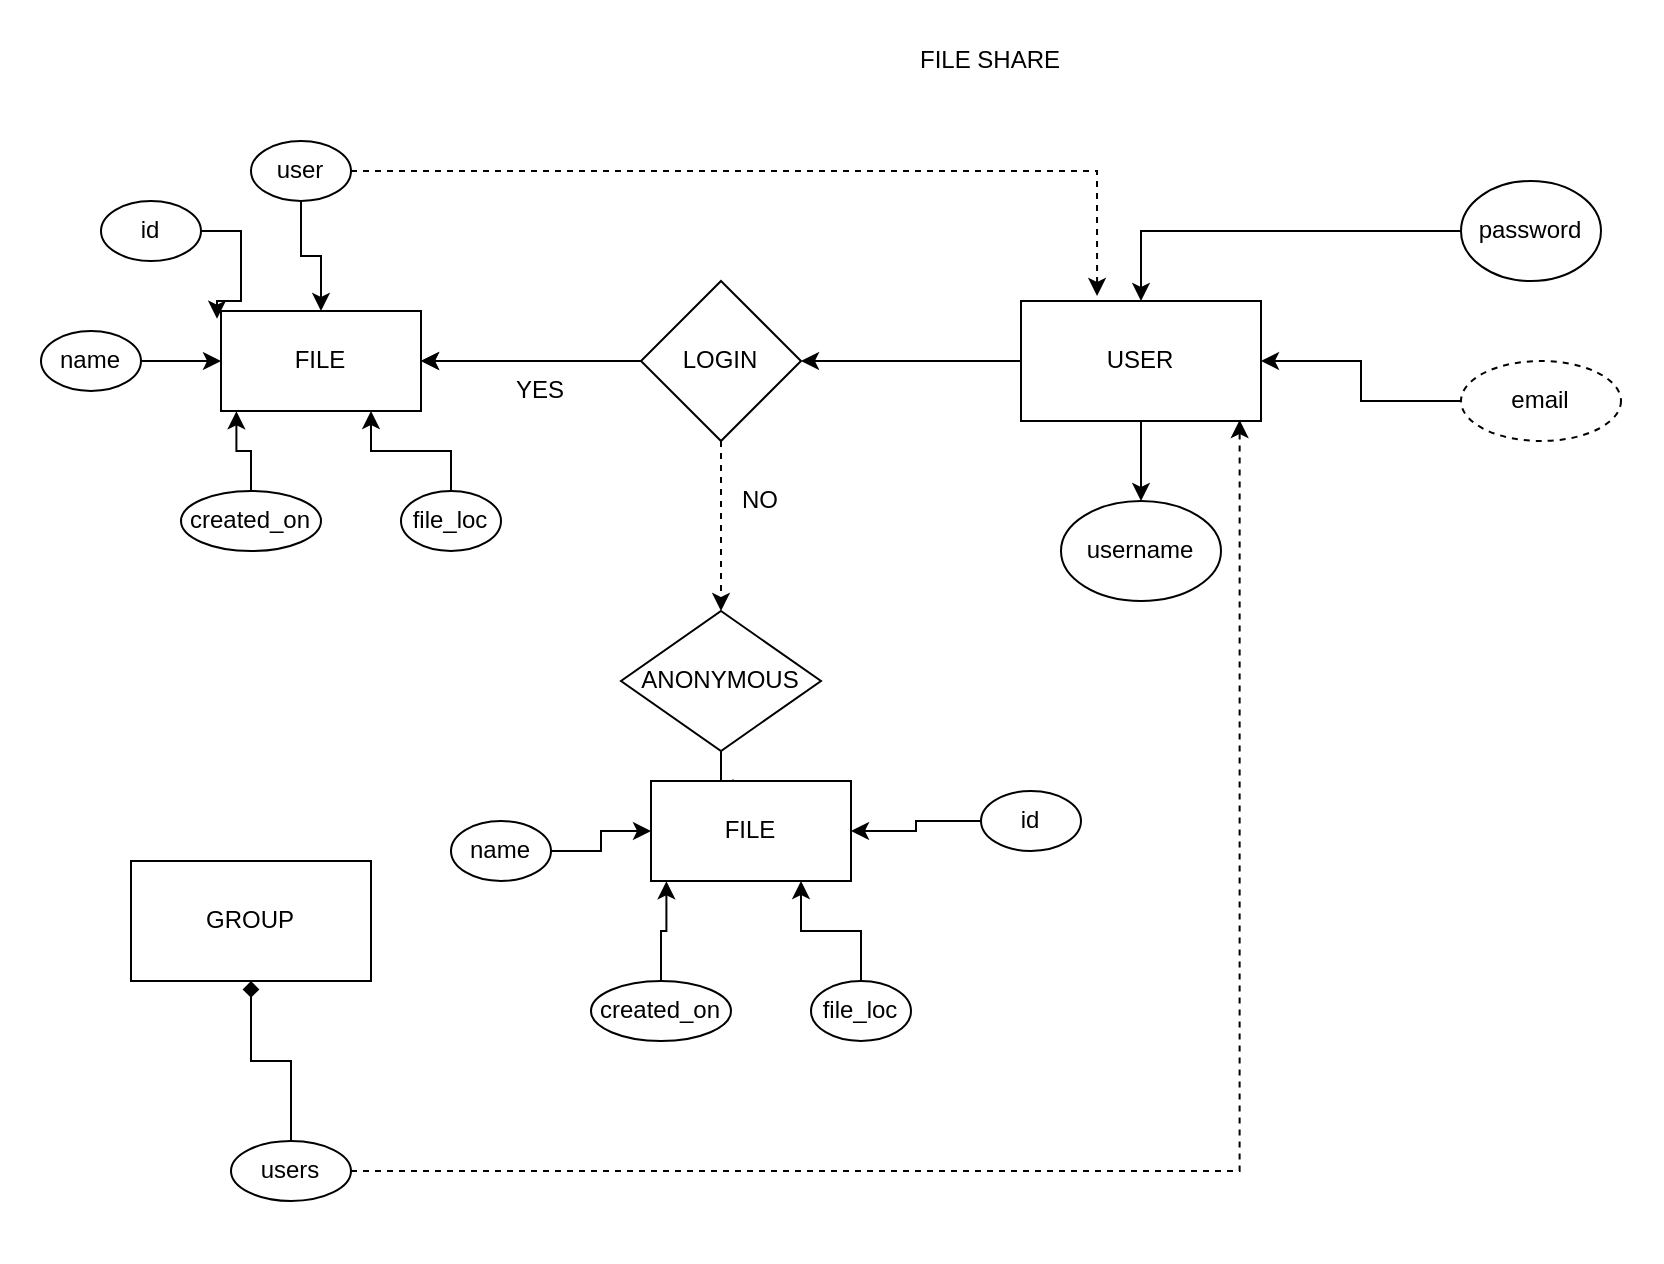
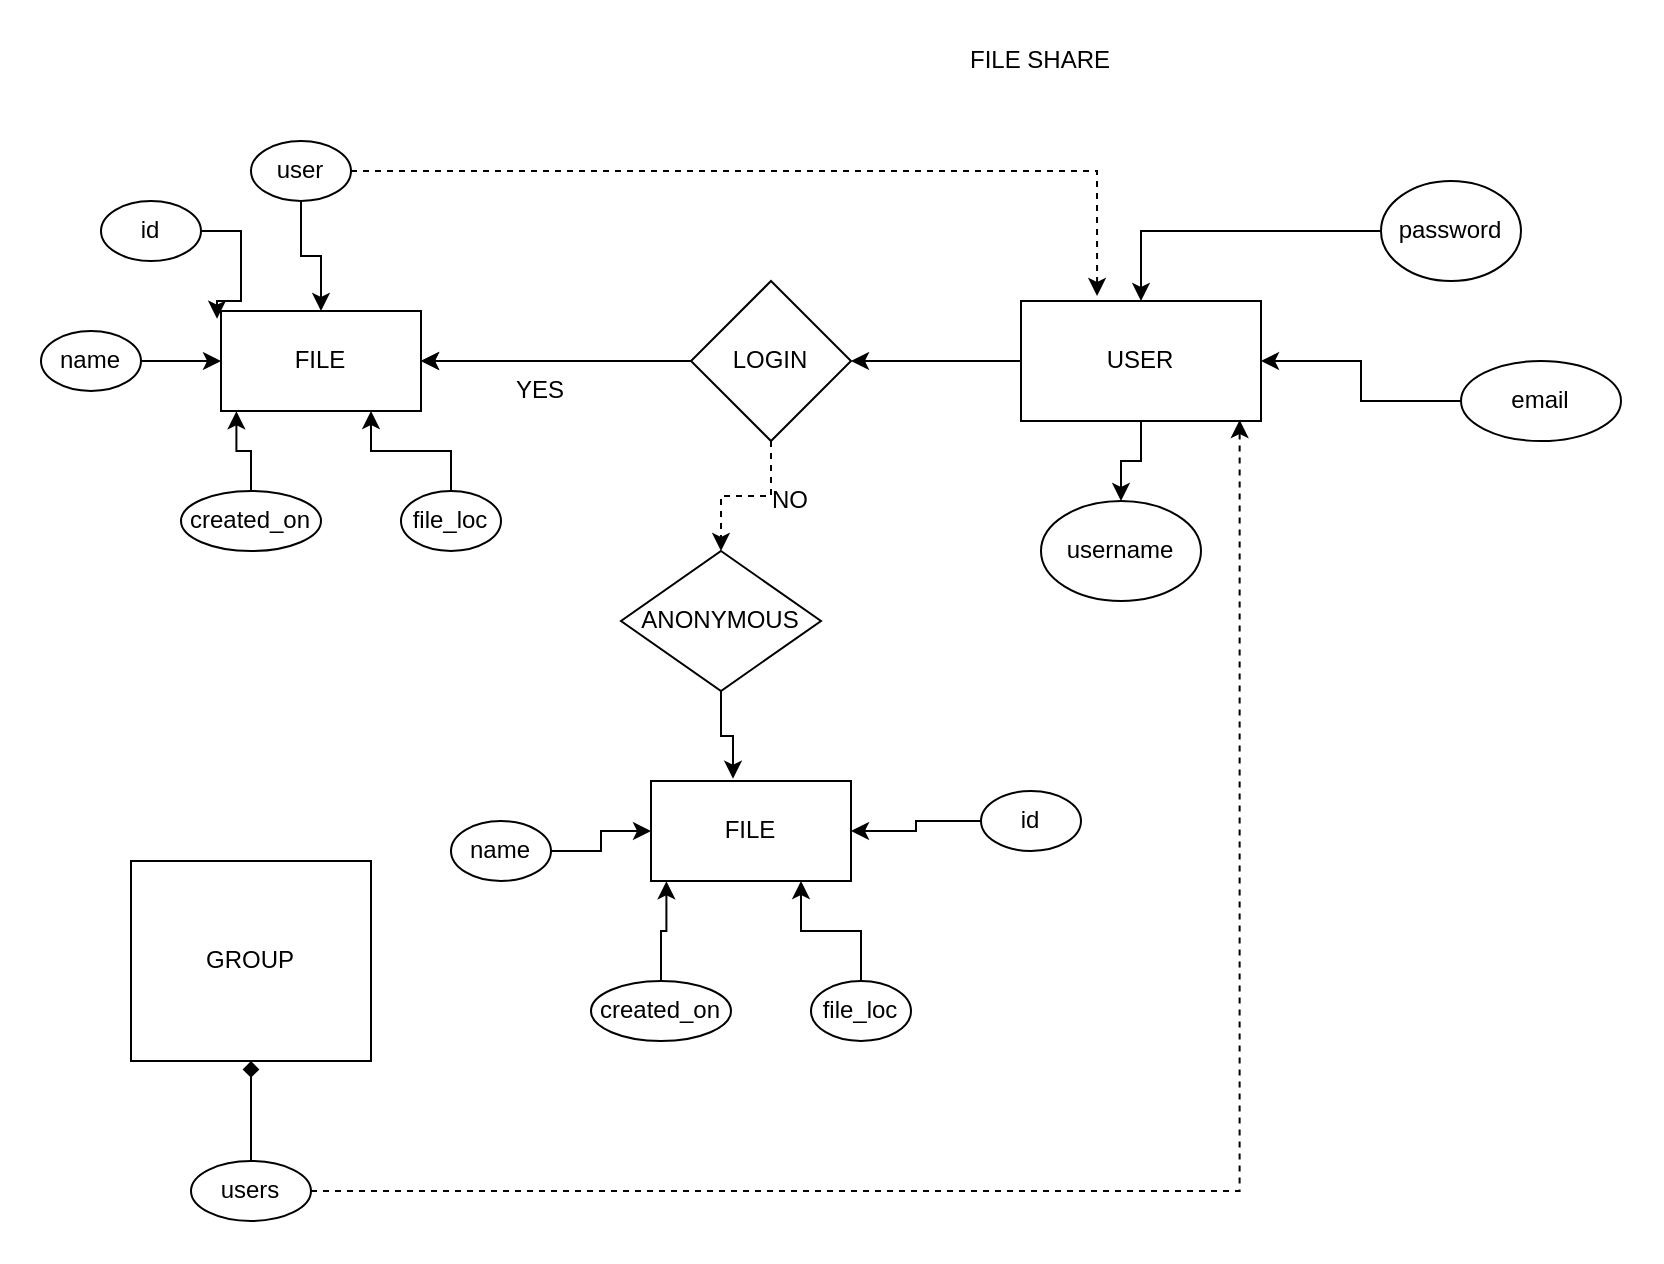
node "FILE SHARE": moved (991, 61) -> (1041, 61)
node "password": moved (1531, 231) -> (1451, 231)
node "LOGIN": moved (721, 361) -> (771, 361)
node "email": style dashed -> solid
node "NO": moved (761, 501) -> (791, 501)
node "username": moved (1141, 551) -> (1121, 551)
node "ANONYMOUS": moved (721, 681) -> (721, 621)
node "GROUP": size 240x120 -> 240x200
node "users": moved (291, 1171) -> (251, 1191)
